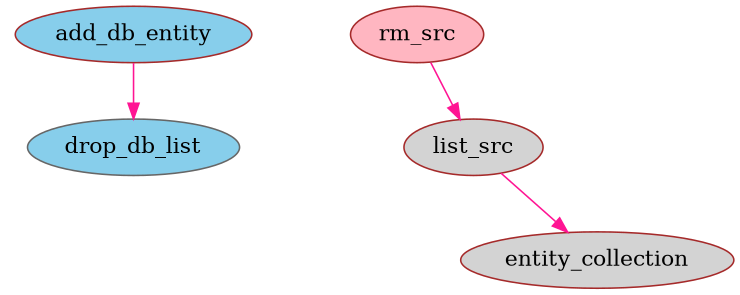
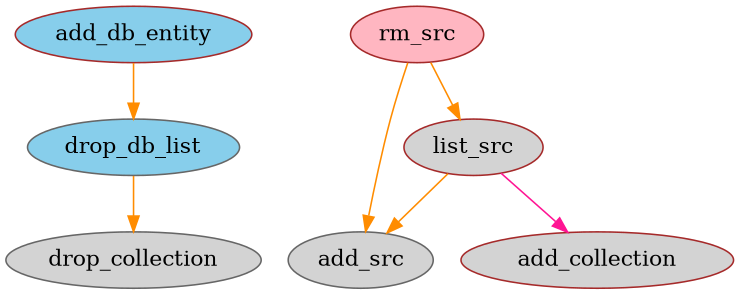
edge "add_db_entity" -> "drop_db_list": color deeppink -> darkorange
edge "rm_src" -> "list_src": color deeppink -> darkorange
node "drop_collection": added
node "add_src": added
node "entity_collection": label "entity_collection" -> "add_collection"
